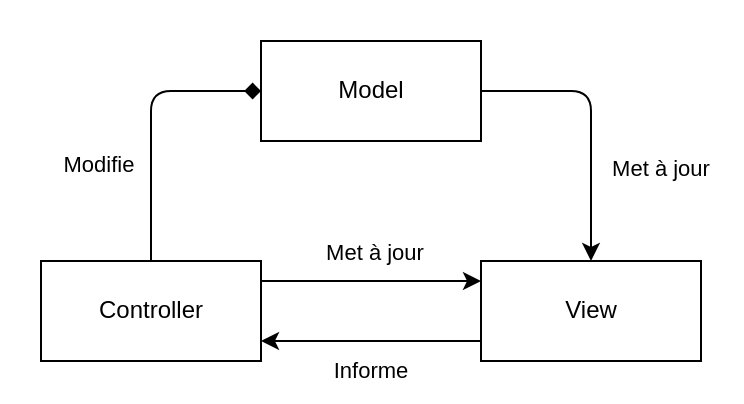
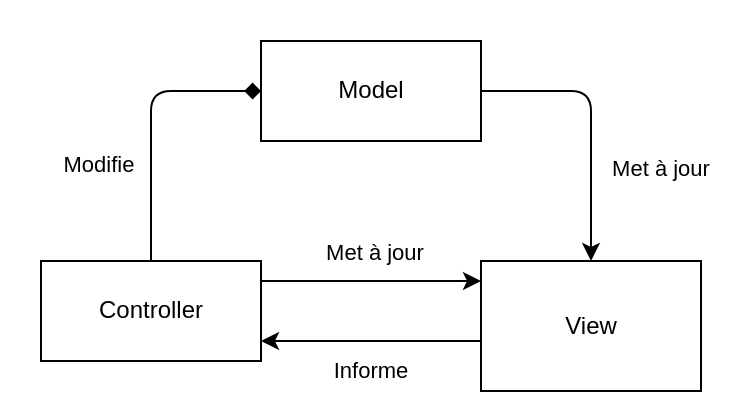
node "View": size 220x100 -> 220x130
